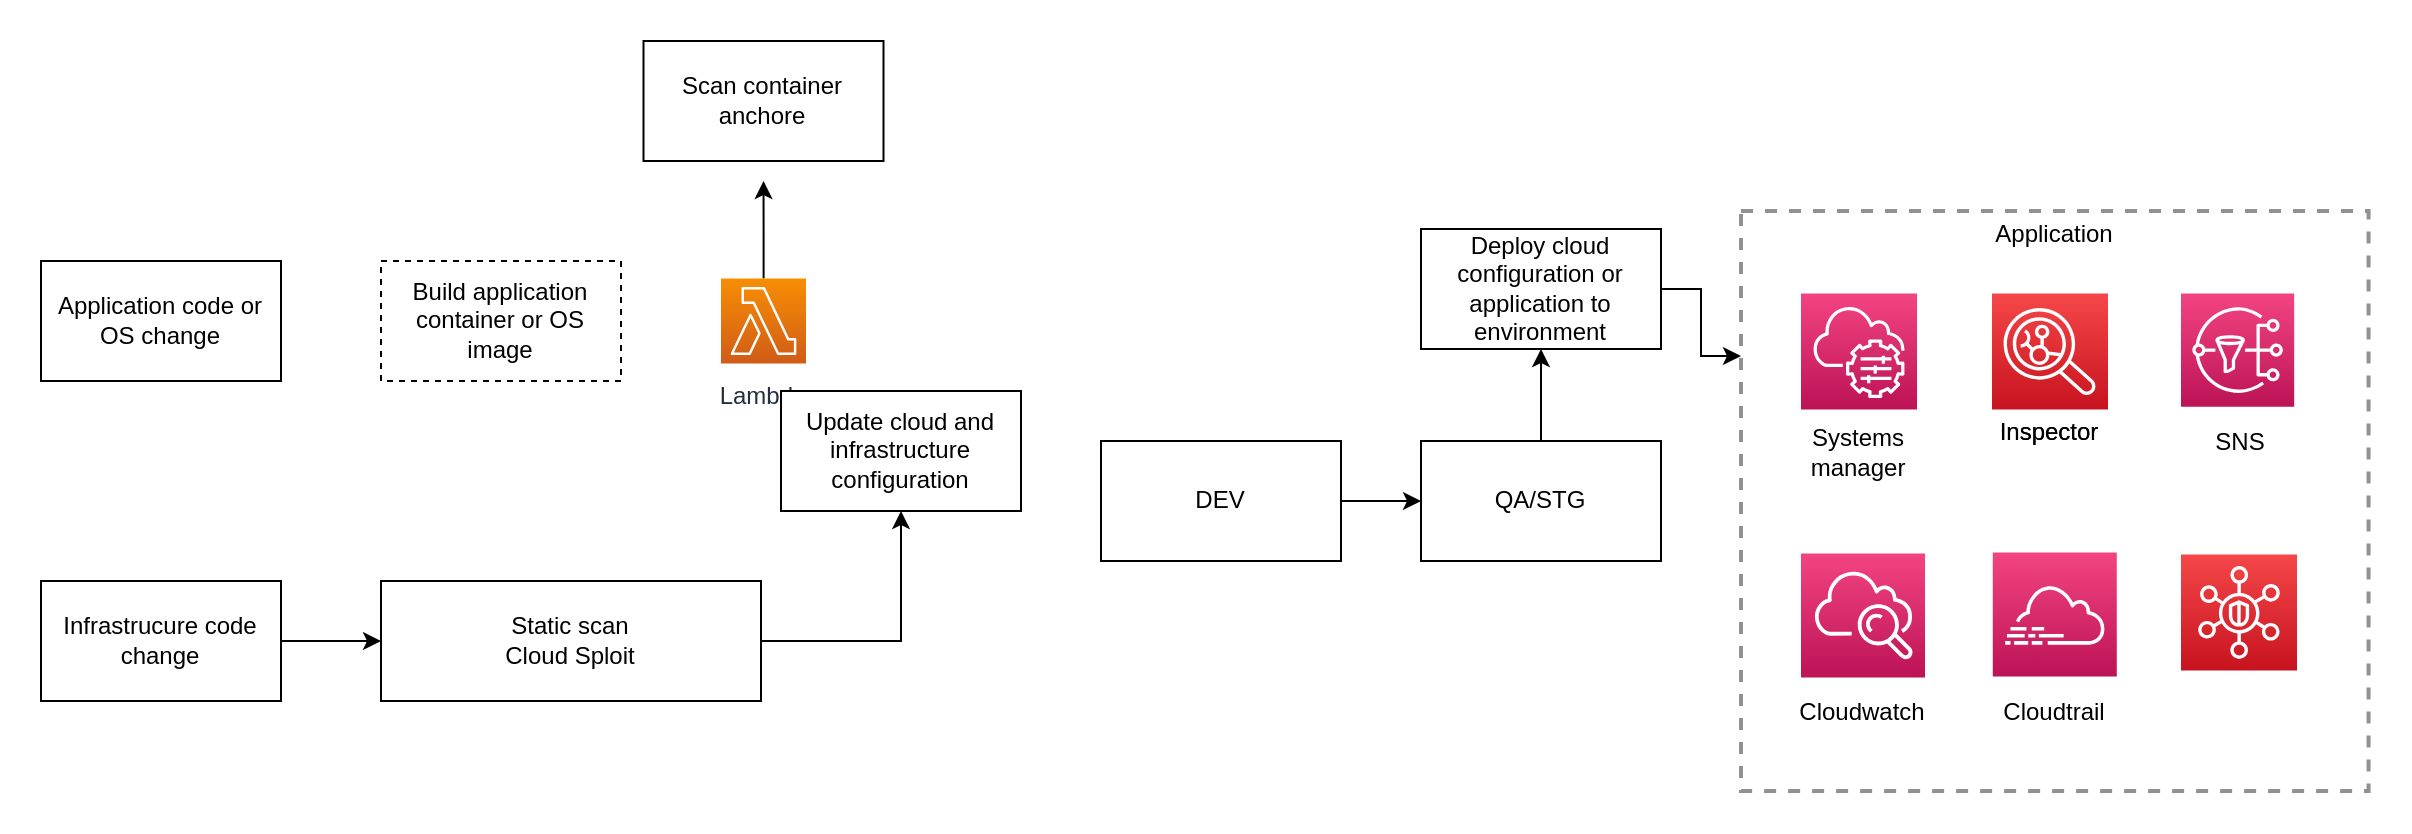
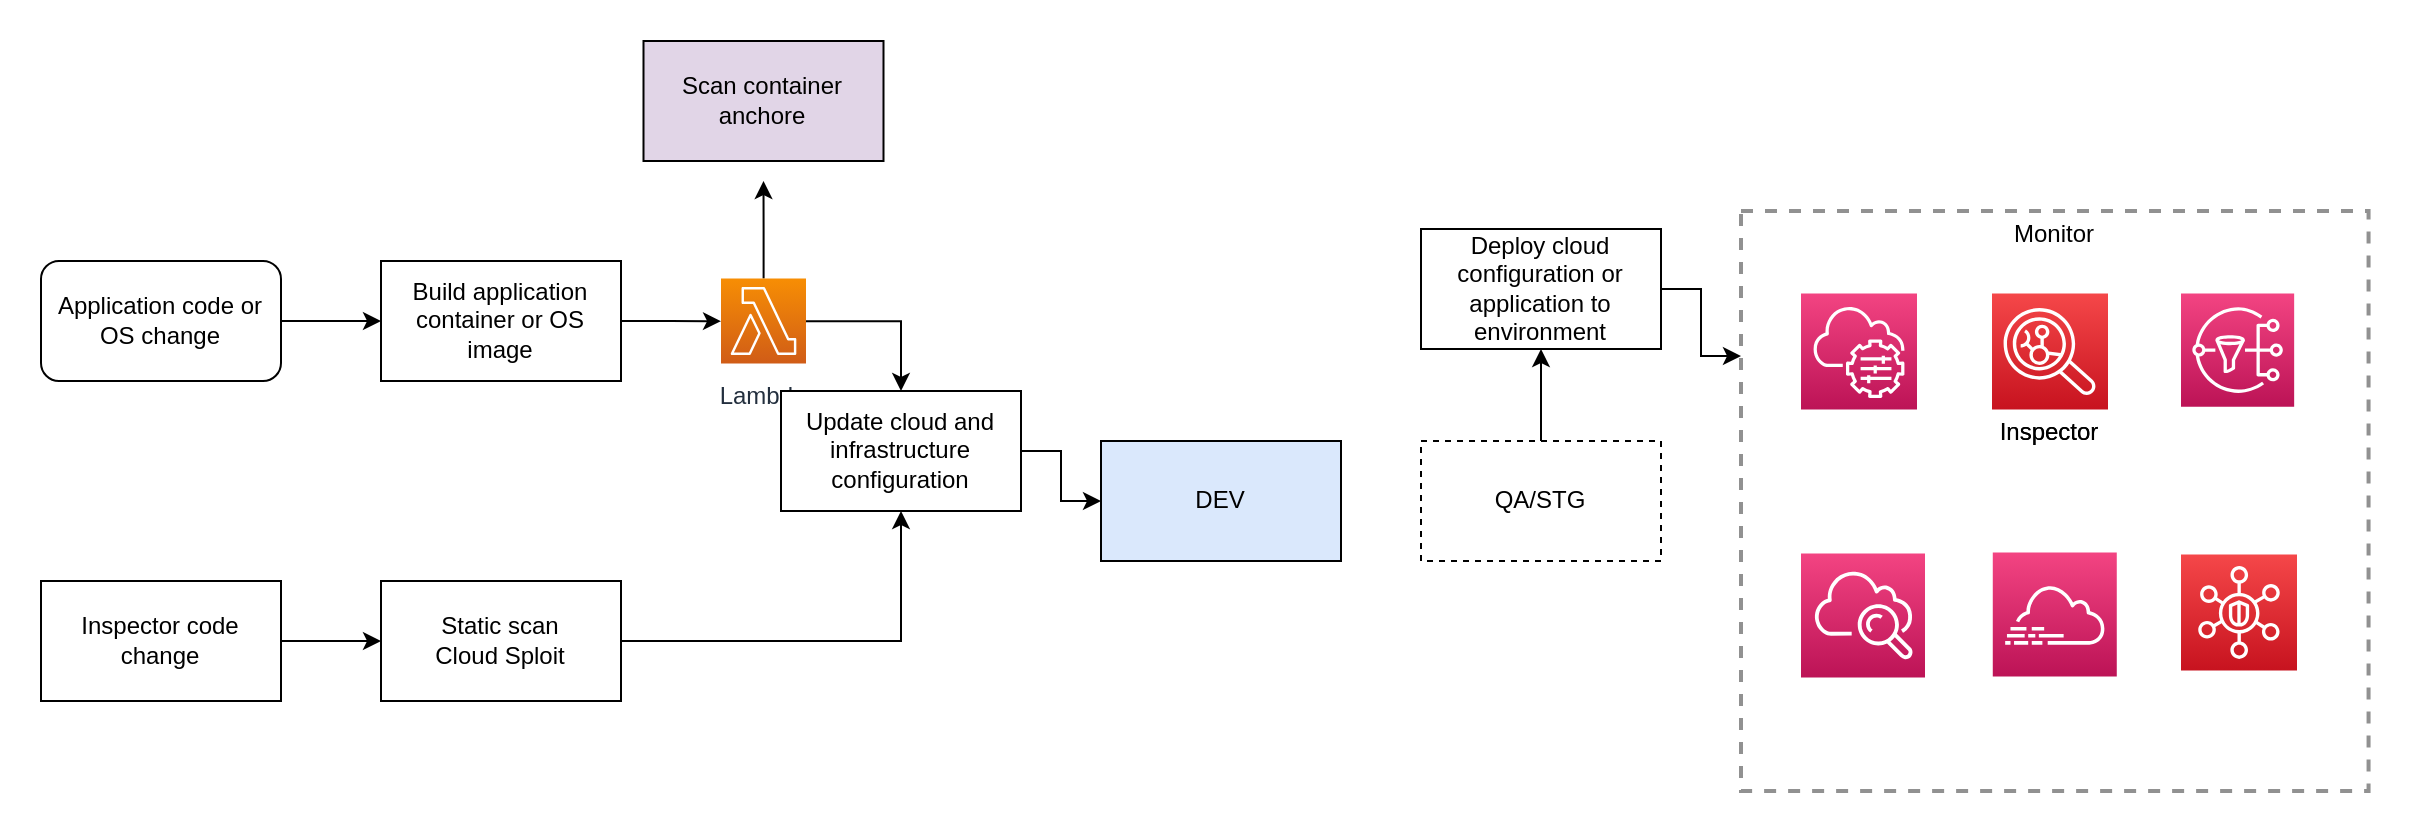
node "Scan container anchore": fillcolor #ffffff -> #e1d5e7
node "Application": label "Application" -> "Monitor"
node "Application code or OS change": shape rectangle -> rounded rectangle
edge "Application code or OS change" -> "Build application container or OS image": added
node "Build application container or OS image": style dashed -> solid
edge "Build application container or OS image" -> "Lambda": added
edge "Lambda" -> "Update cloud and infrastructure configuration": added
node "SNS": removed
node "Systems manager": removed
edge "Update cloud and infrastructure configuration" -> "DEV": added
node "DEV": fillcolor #ffffff -> #dae8fc
edge "DEV" -> "QA/STG": removed
node "QA/STG": style solid -> dashed
node "Infrastrucure code change": label "Infrastrucure code change" -> "Inspector code change"
node "Static scan Cloud Sploit": size 380x120 -> 240x120
node "Cloudtrail": removed
node "Cloudwatch": removed
